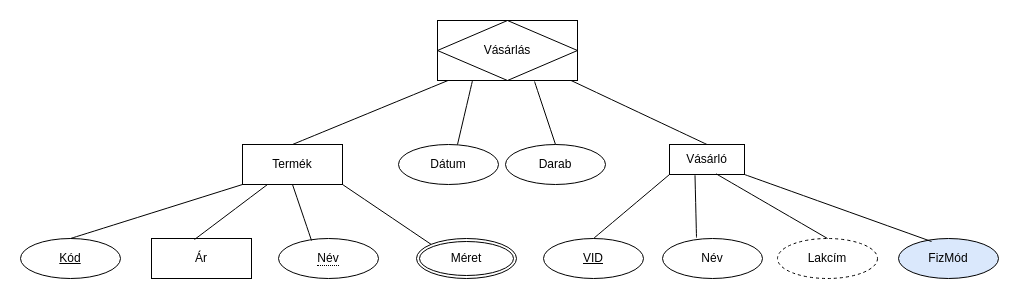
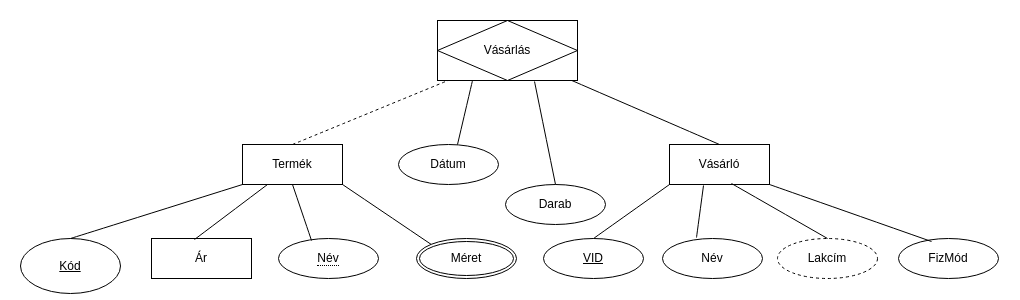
edge "Vásárlás" -- "Termék": style solid -> dashed
node "Vásárló": size 75x30 -> 100x40
node "Darab": moved (556, 165) -> (556, 205)
node "Kód": size 100x40 -> 100x55
node "FizMód": fillcolor #dae8fc -> #ffffff
